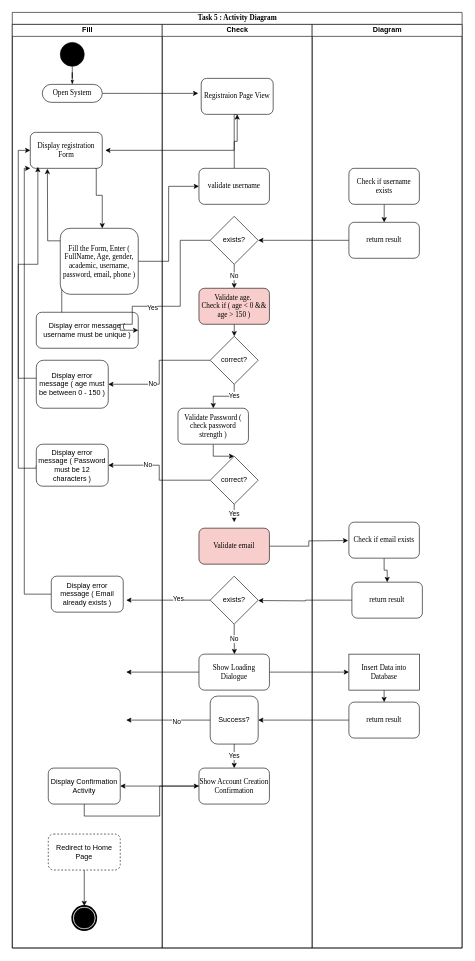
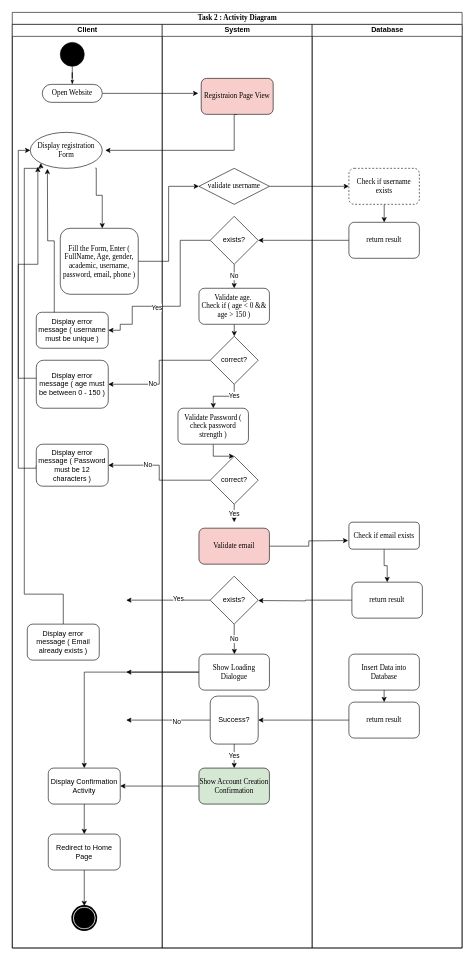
node "Task 5 : Activity Diagram": label "Task 5 : Activity Diagram" -> "Task 2 : Activity Diagram"
node "Fill": label "Fill" -> "Client"
node "Check": label "Check" -> "System"
node "Diagram": label "Diagram" -> "Database"
node "Open System": label "Open System" -> "Open Website"
node "Registraion Page View": fillcolor #ffffff -> #f8cecc
edge "validate username" -> "Registraion Page View": now "validate username" -> "Check if username exists"
node "Display registration Form": shape rounded rectangle -> ellipse
node "validate username": shape rounded rectangle -> diamond
node "Check if username exists": style solid -> dashed
node "Validate age. Check if ( age < 0 && age > 150 )": fillcolor #f8cecc -> #ffffff
node "Display error message ( username must be unique )": size 102x36 -> 72x36
node "Check if email exists": size 71x36 -> 71x27
node "Display error message ( Email already exists )": moved (87, 594) -> (63, 642)
edge "Show Loading Dialogue" -> "Insert Data into Database": now "Show Loading Dialogue" -> "Display Confirmation Activity"
node "Insert Data into Database": shape rectangle -> rounded rectangle
node "Show Account Creation Confirmation": fillcolor #ffffff -> #d5e8d4
edge "Display Confirmation Activity" -> "Show Account Creation Confirmation": now "Display Confirmation Activity" -> "Redirect to Home Page"
node "Redirect to Home Page": style dashed -> solid
